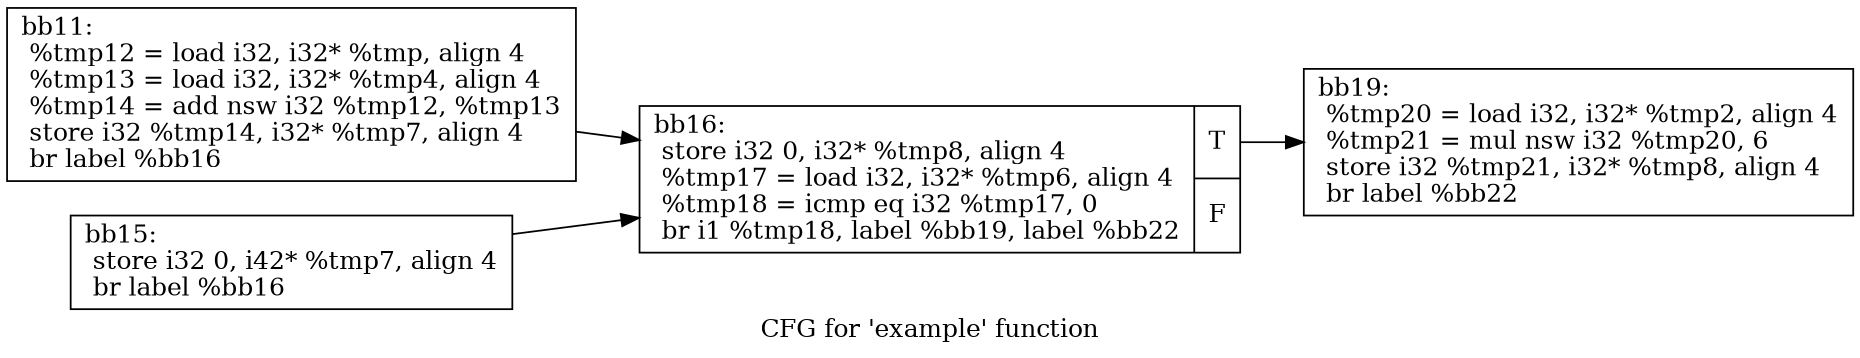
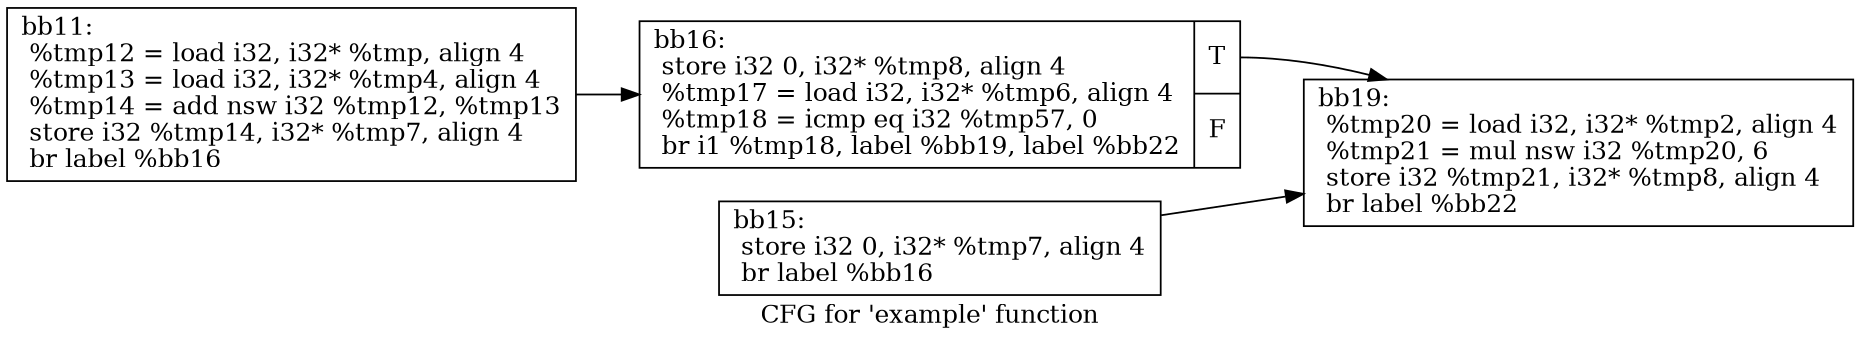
node "bb16:": text "%tmp18 = icmp eq i32 %tmp17, 0" -> "%tmp18 = icmp eq i32 %tmp57, 0"
edge "bb15:" -> "bb16:": now "bb15:" -> "bb19:"
node "bb15:": text "store i32 0, i42* %tmp7, align 4" -> "store i32 0, i32* %tmp7, align 4"
